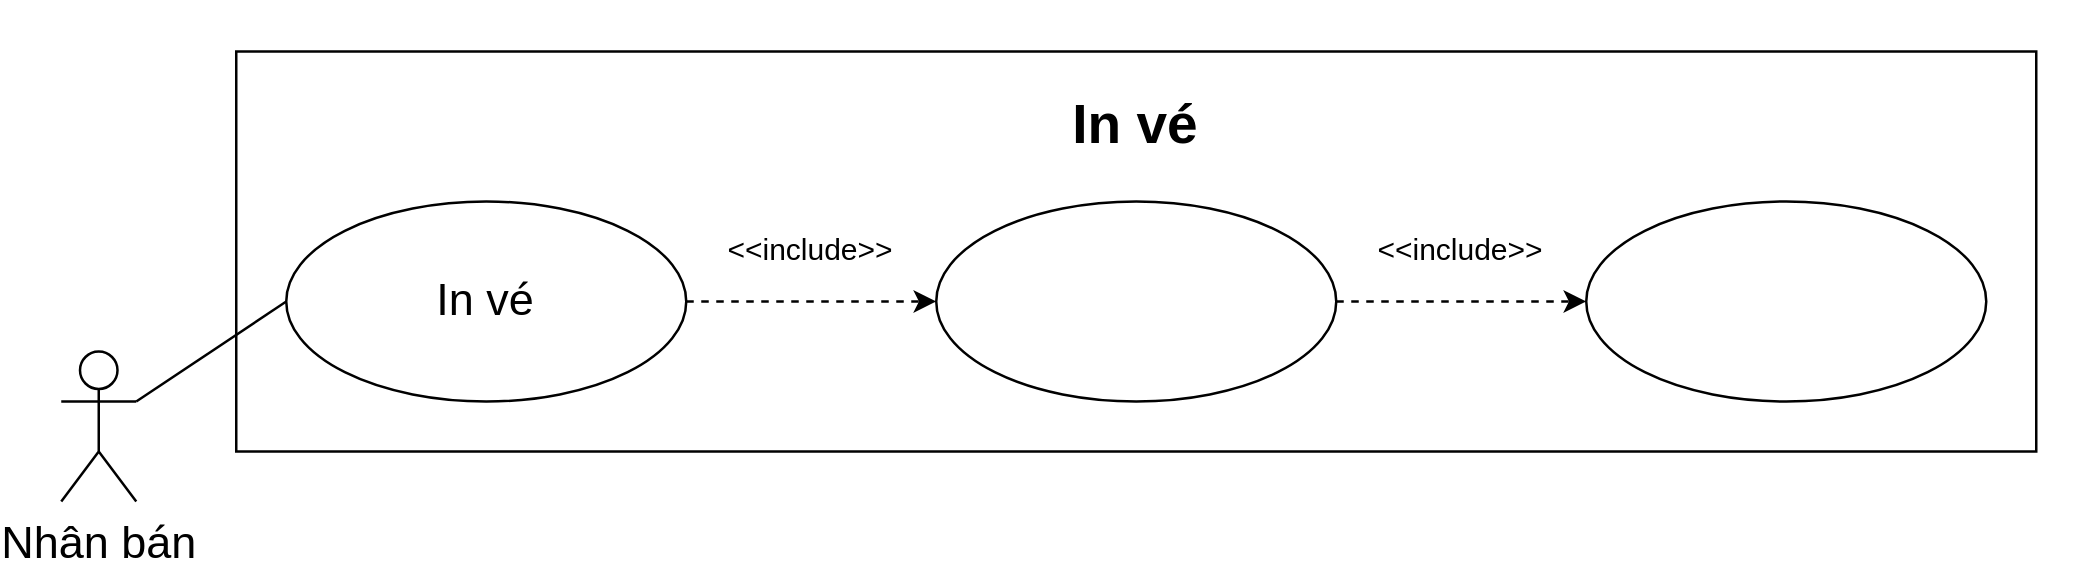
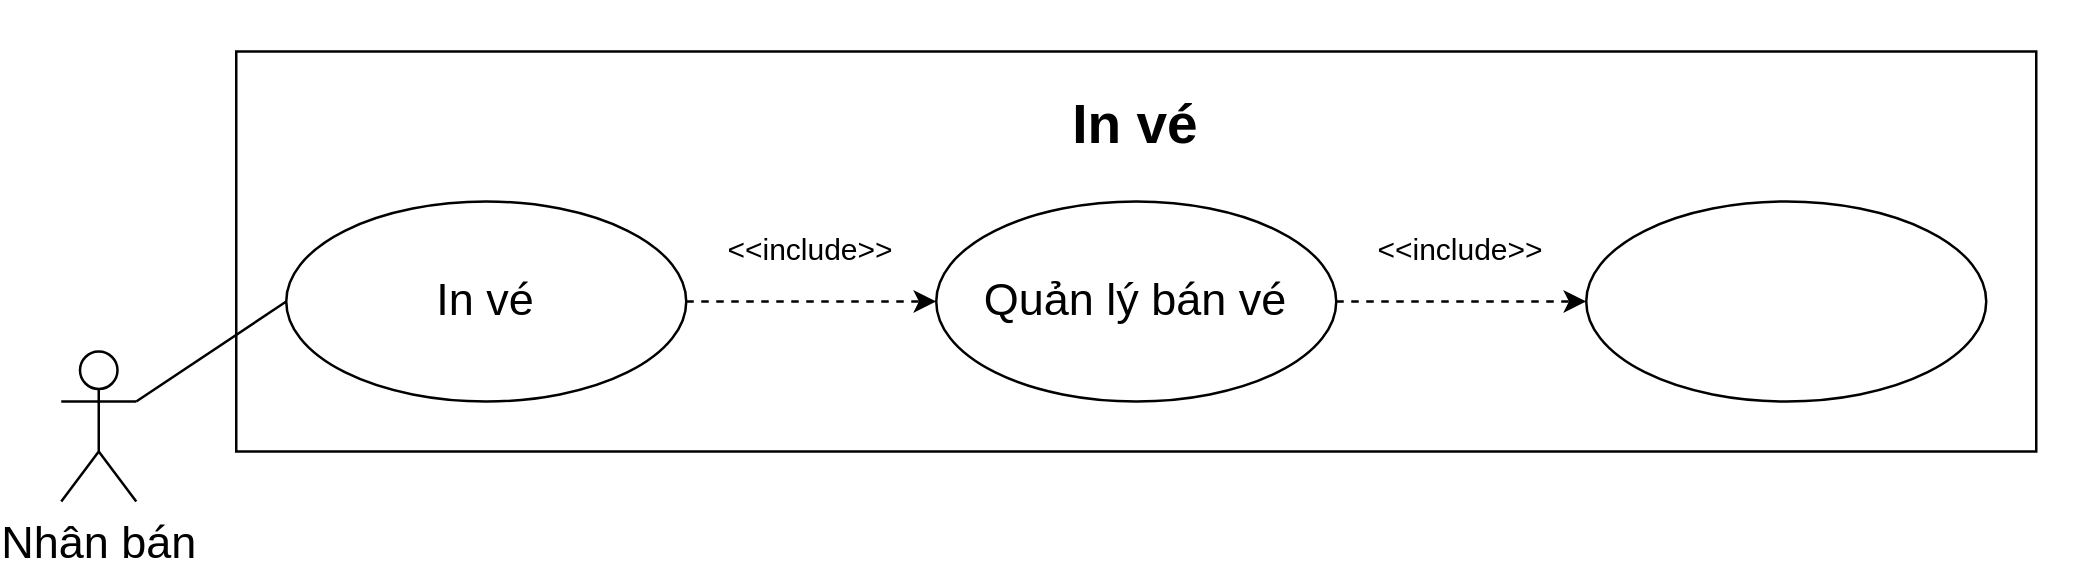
node "Quản lý bán vé": added
